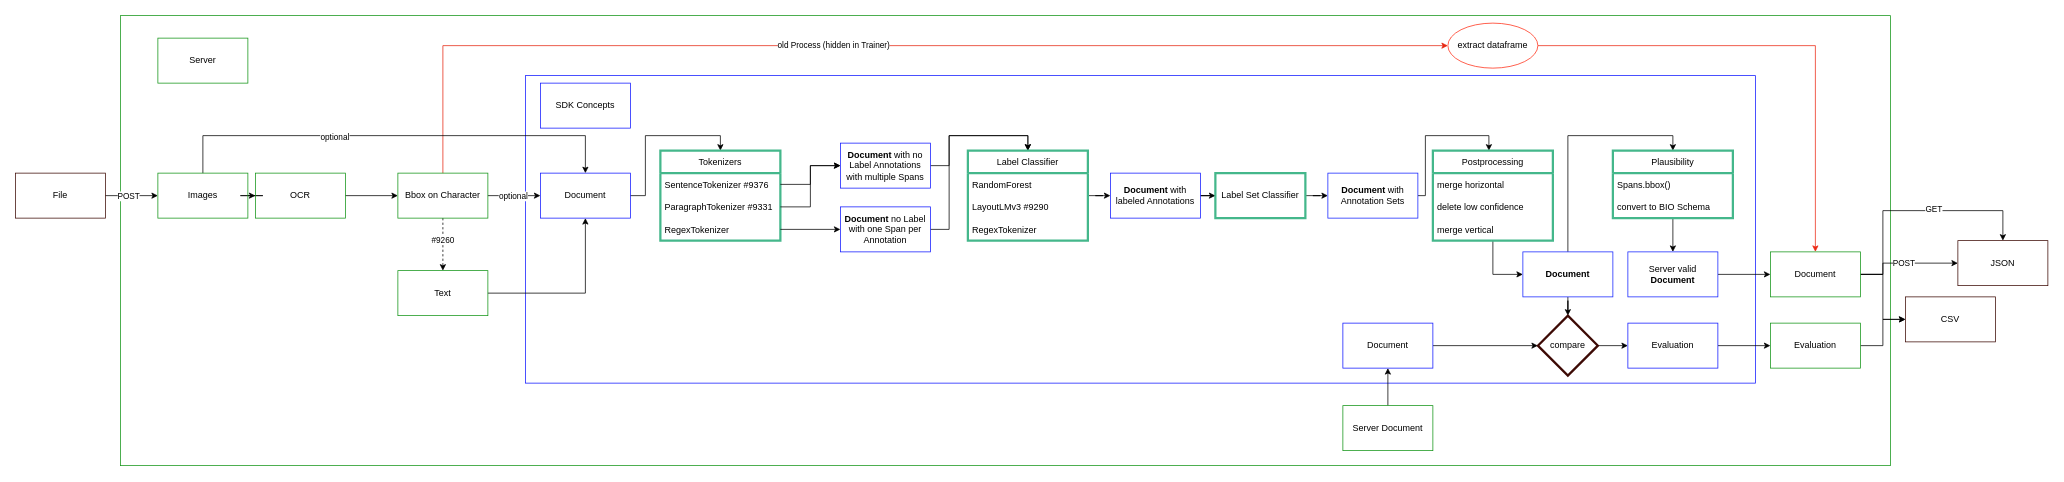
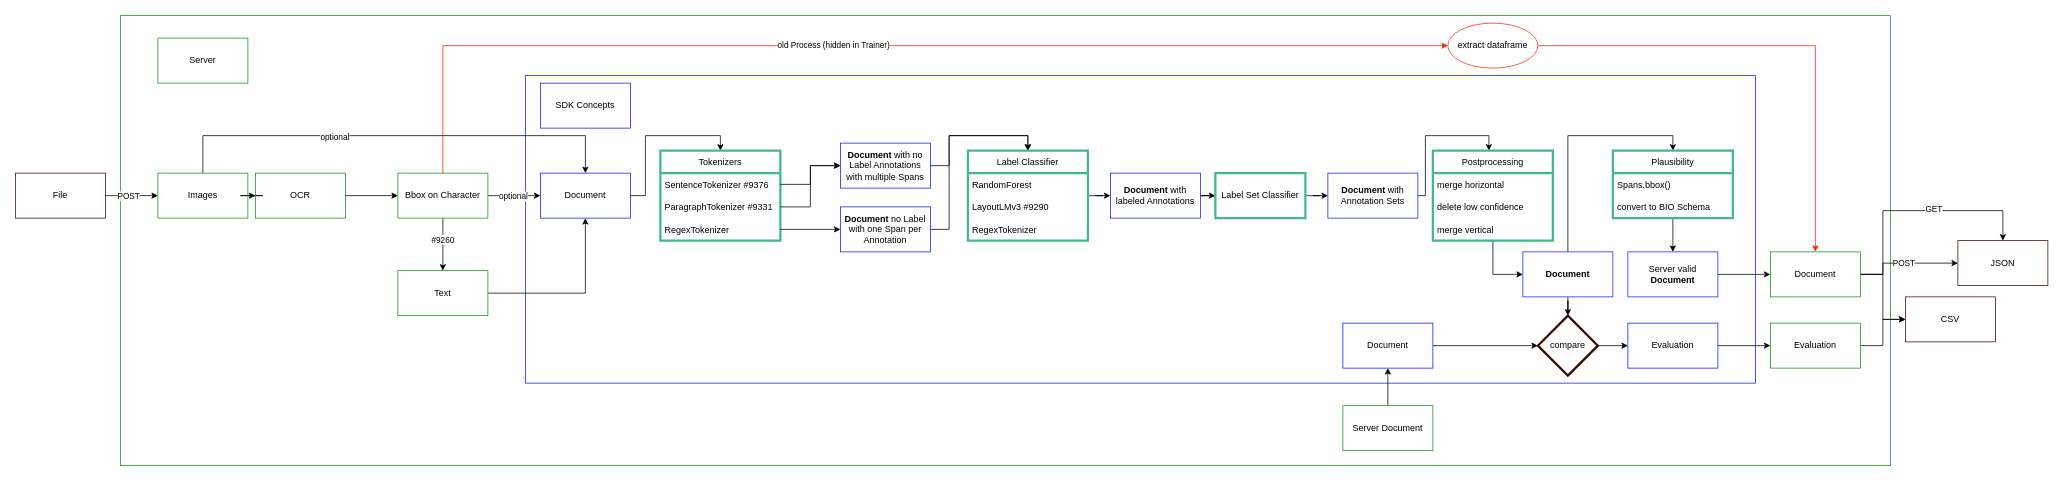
edge "Bbox on Character" -> "Text": style dashed -> solid
